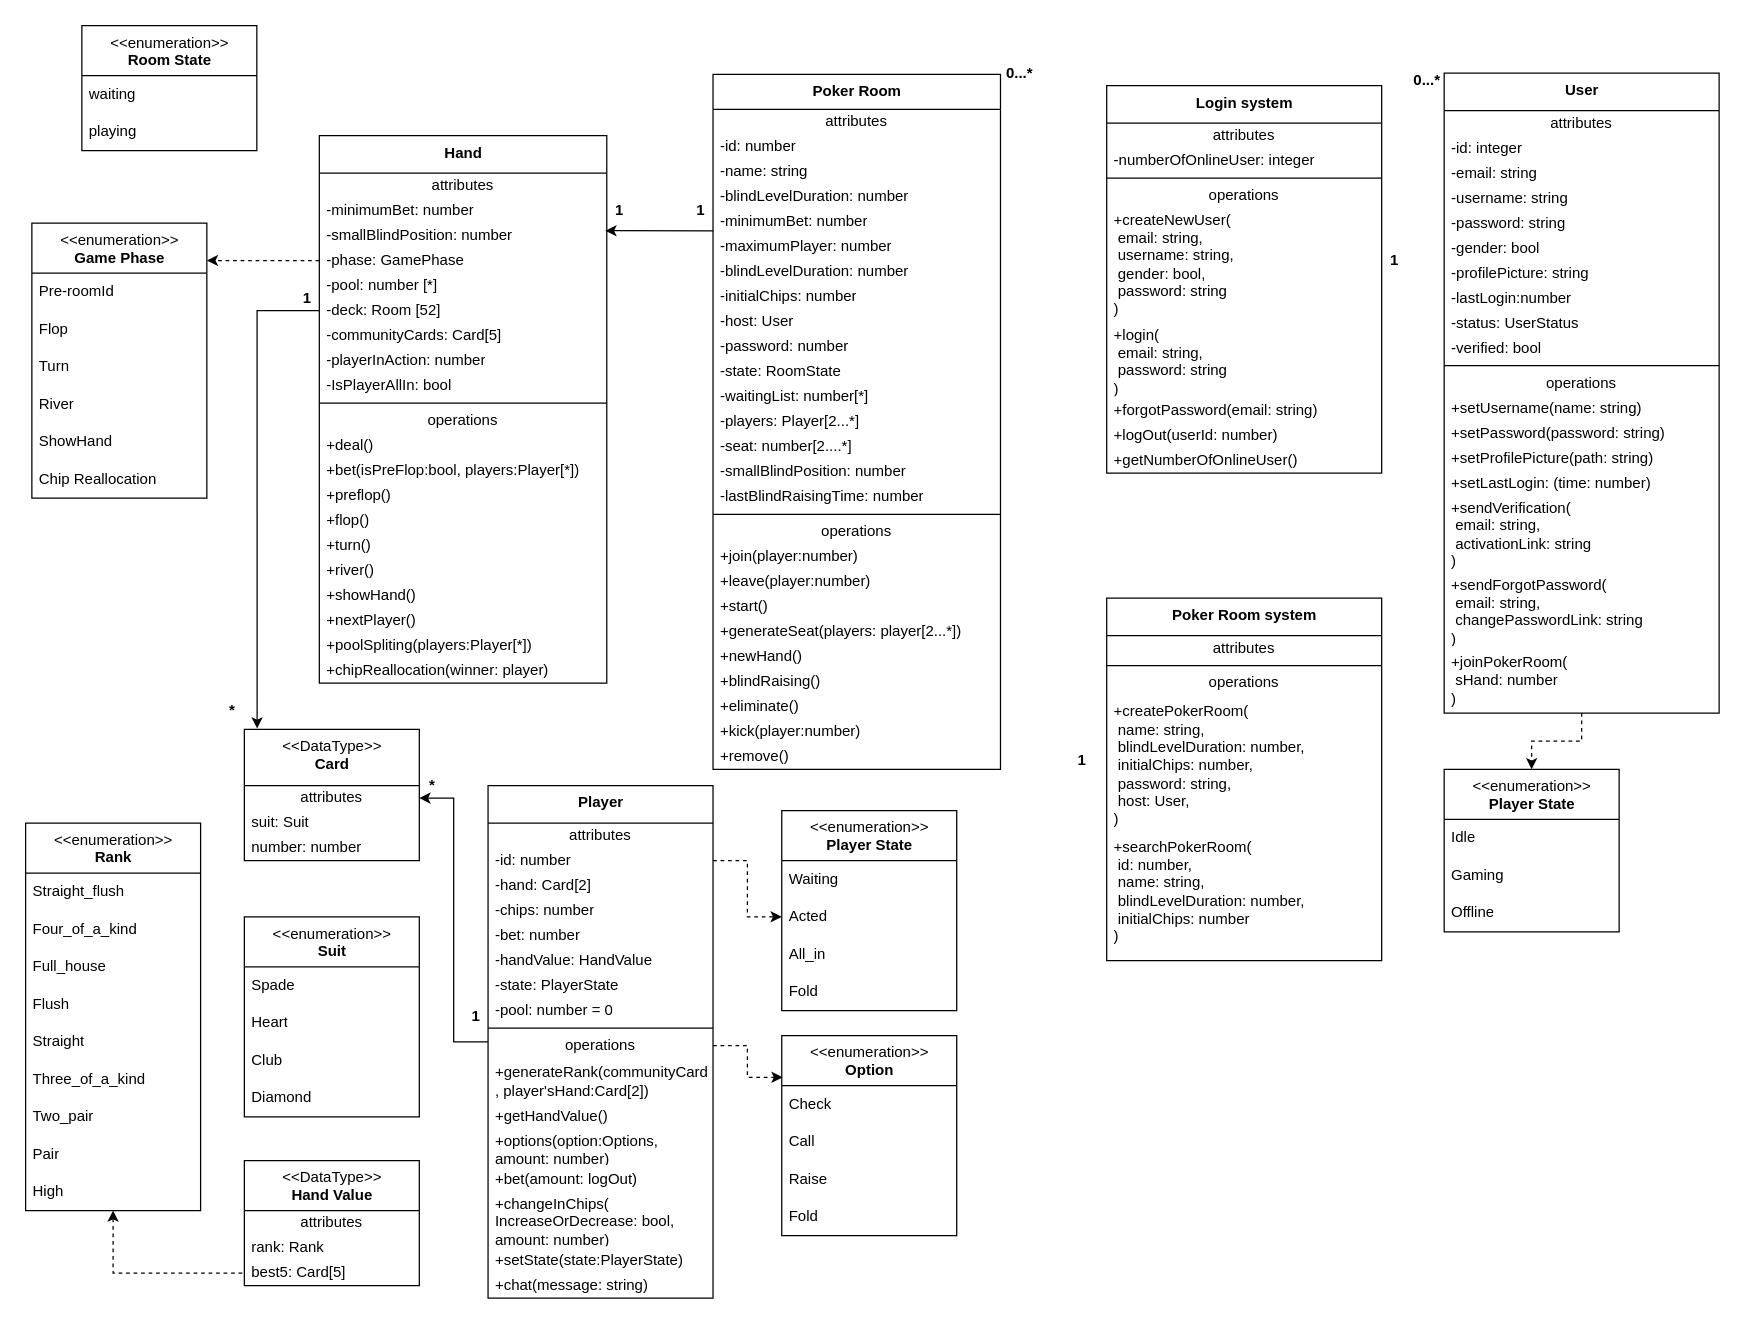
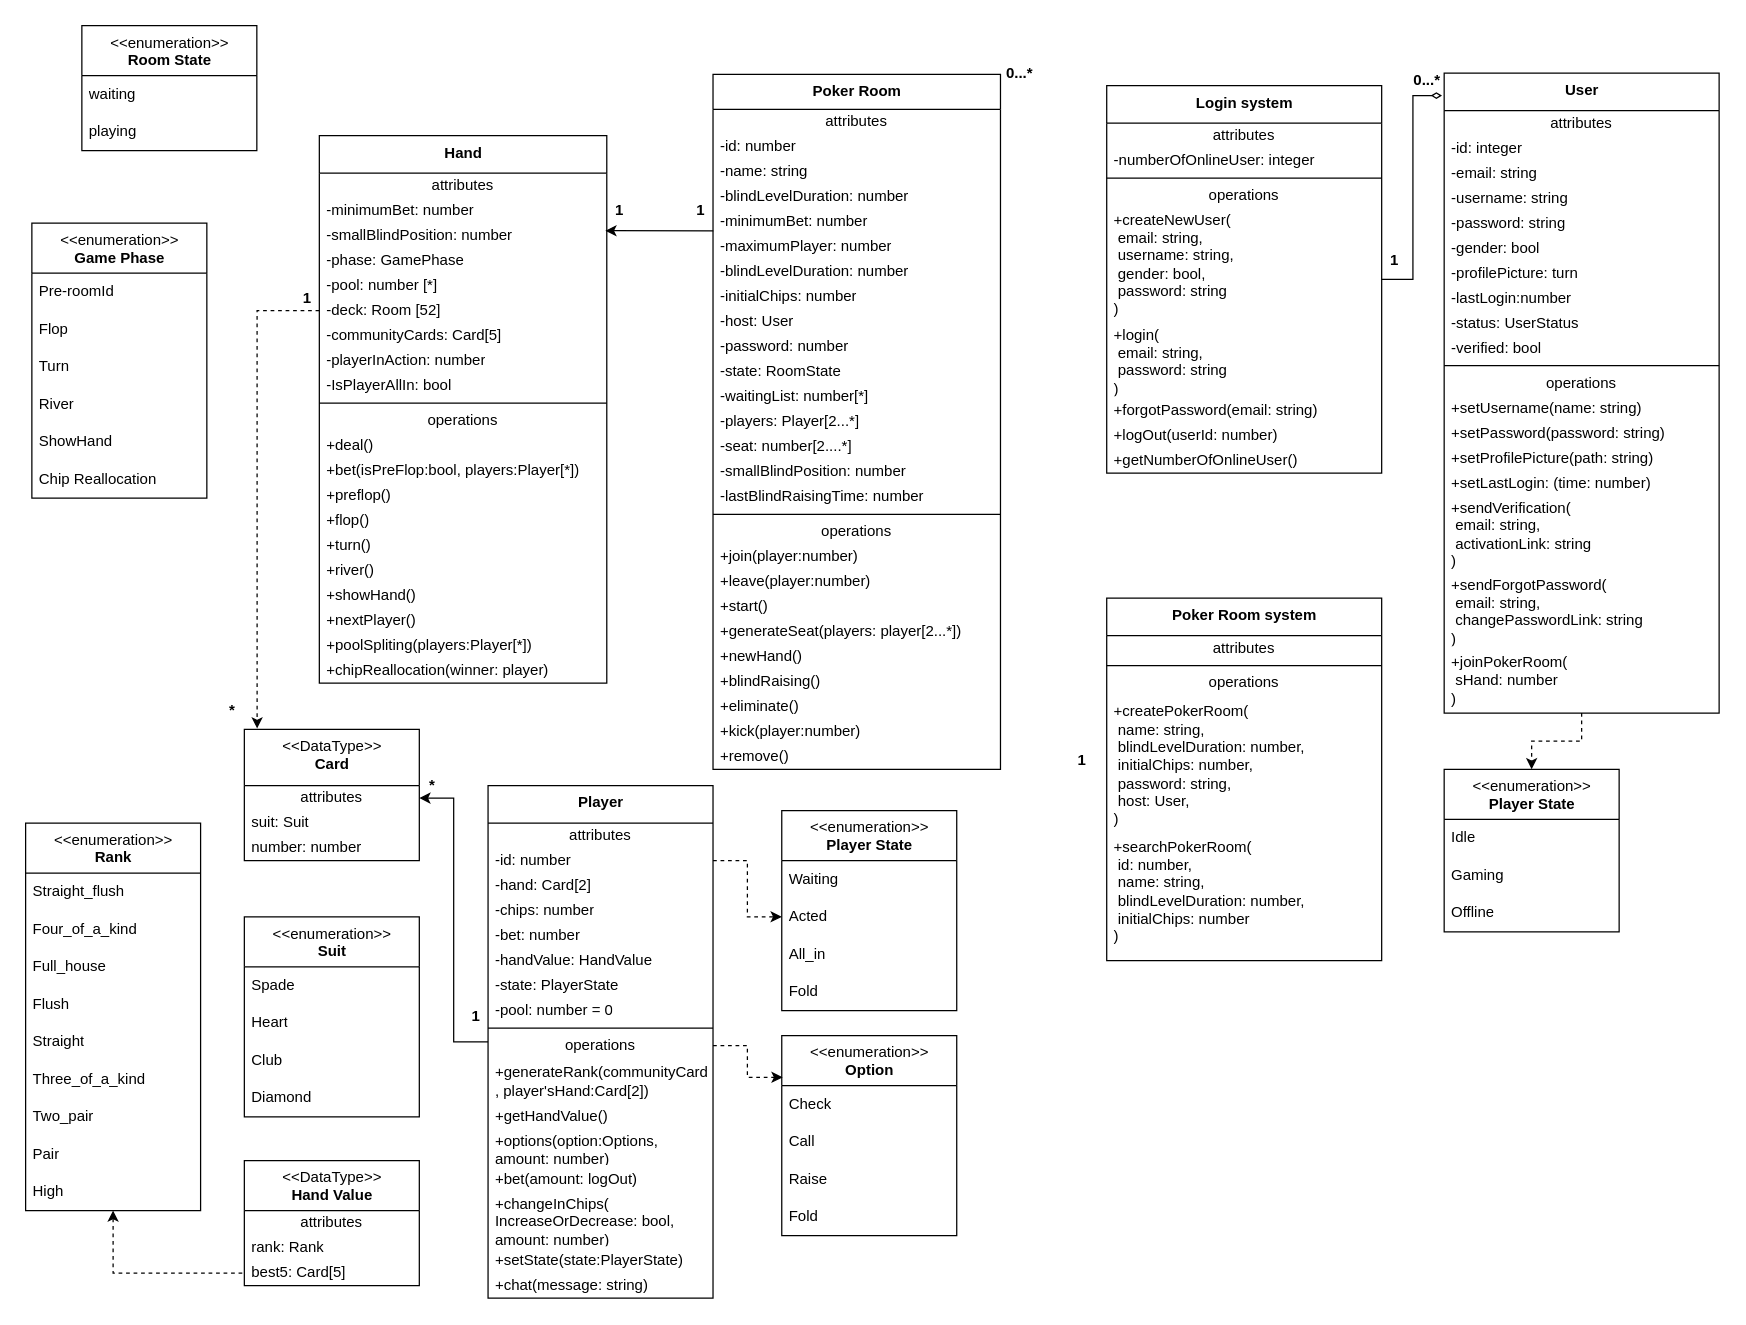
edge "Login system" -> "User": added
edge "-phase: GamePhase" -> "<<enumeration>> Game Phase": removed
node "-profilePicture: string": label "-profilePicture: string" -> "-profilePicture: turn"
edge "-deck: Room [52]" -> "<<DataType>> Card": style solid -> dashed
